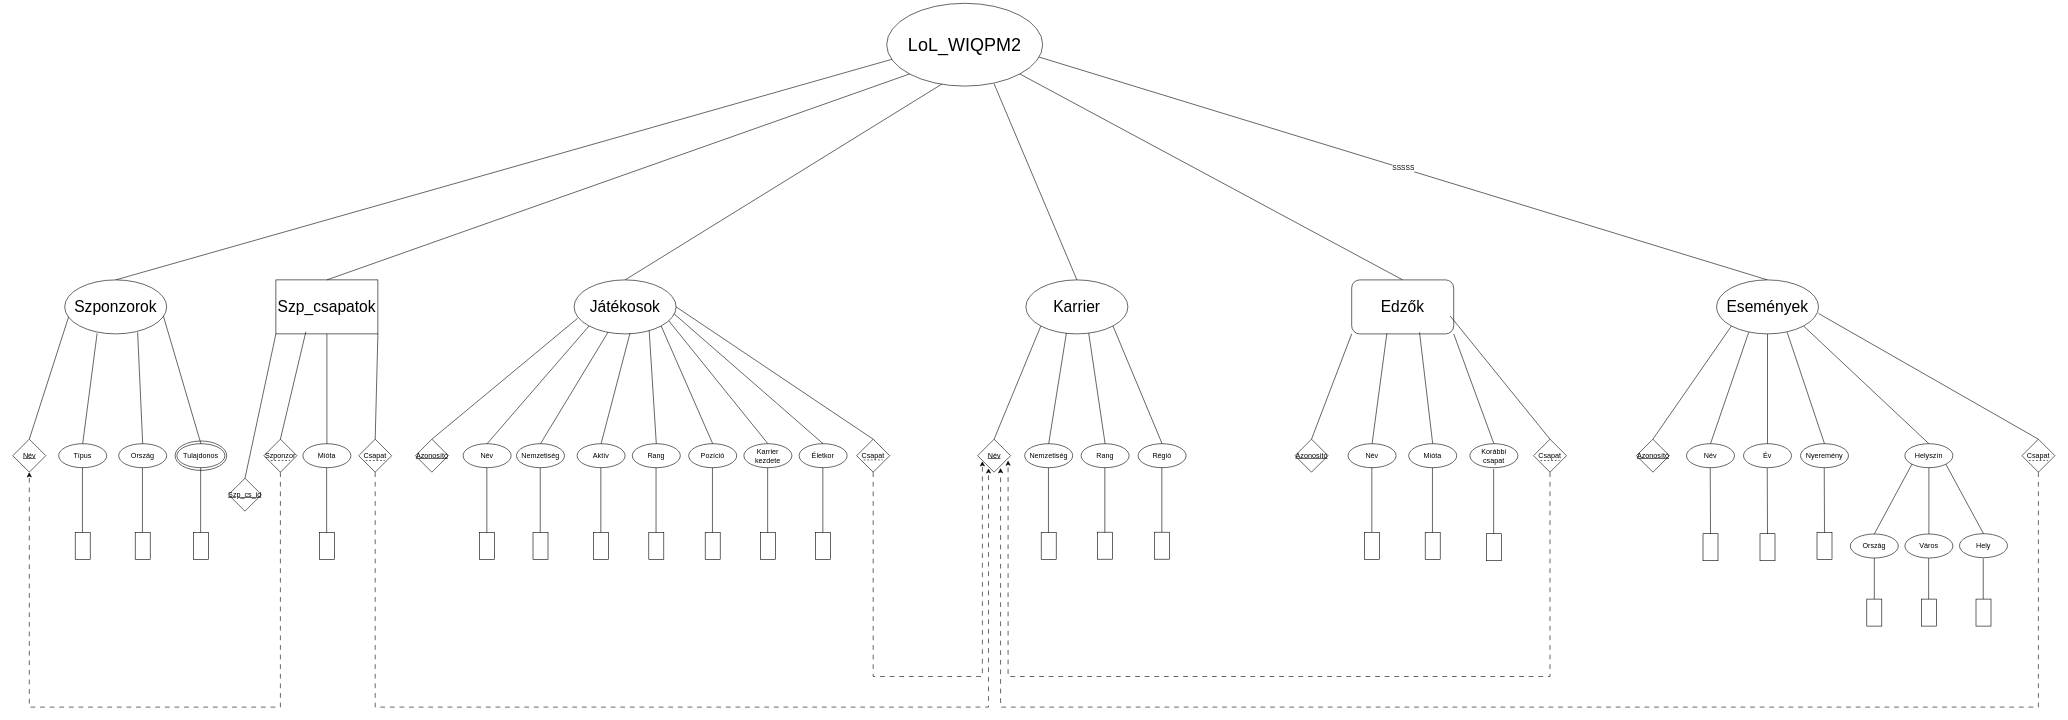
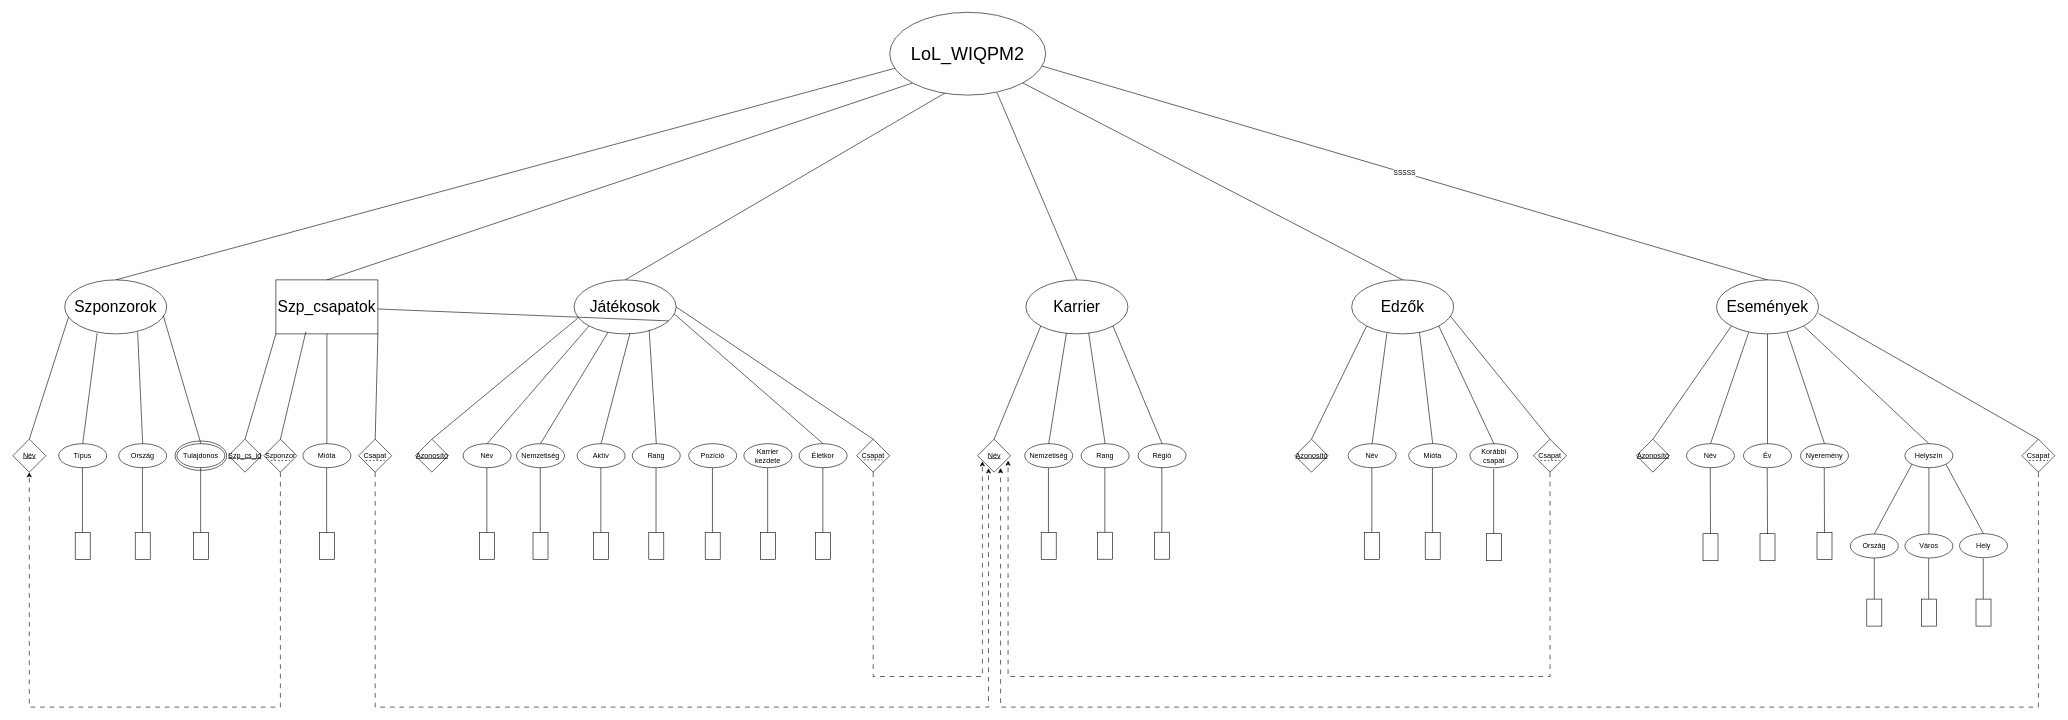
node "LoL_WIQPM2": moved (965, 45) -> (968, 54)
node "Edzők": shape rounded rectangle -> ellipse
edge "Játékosok" -- "Karrier kezdete": now "Játékosok" -- "Szp_csapatok"
edge "Játékosok" -- "Pozíció": removed
node "Szp_cs_id": moved (245, 495) -> (245, 456)
